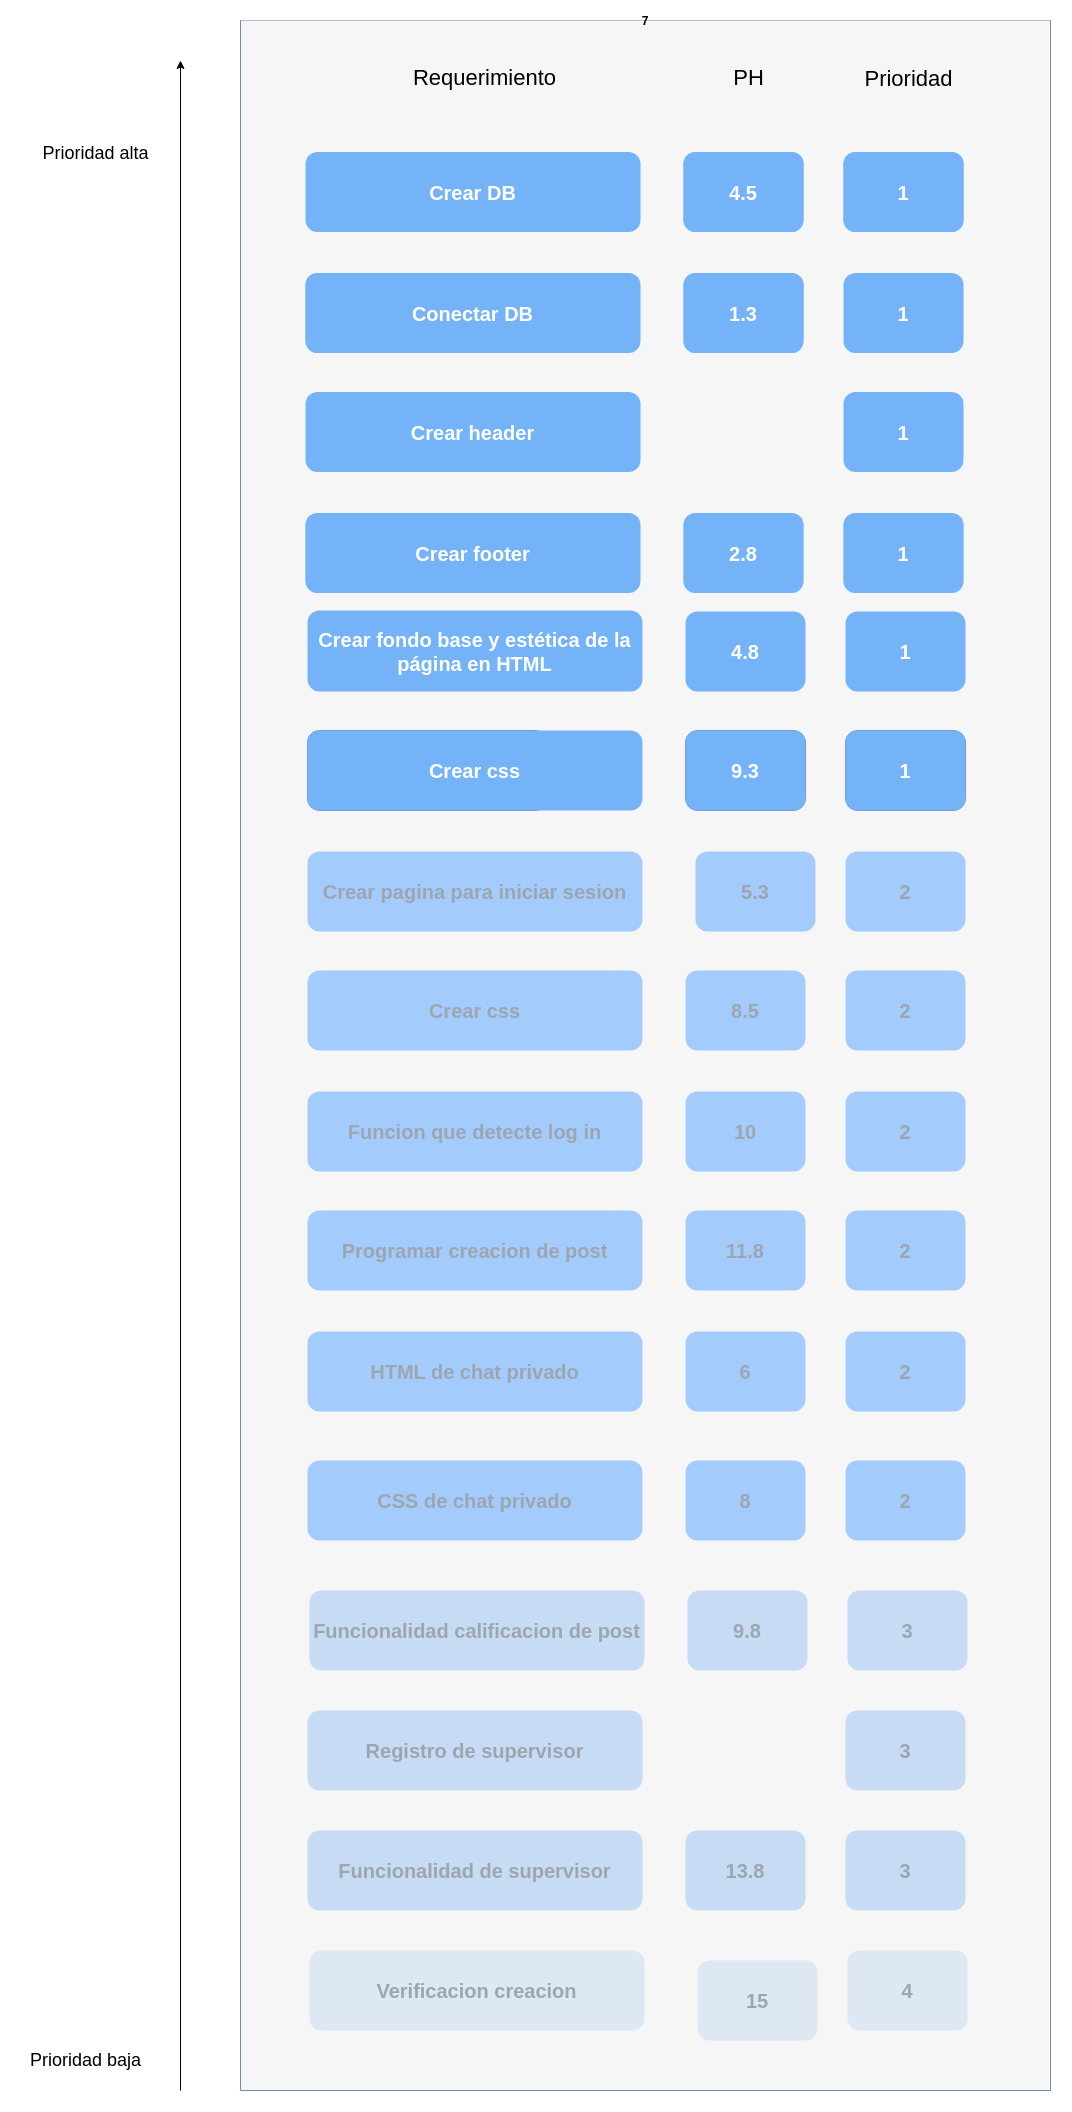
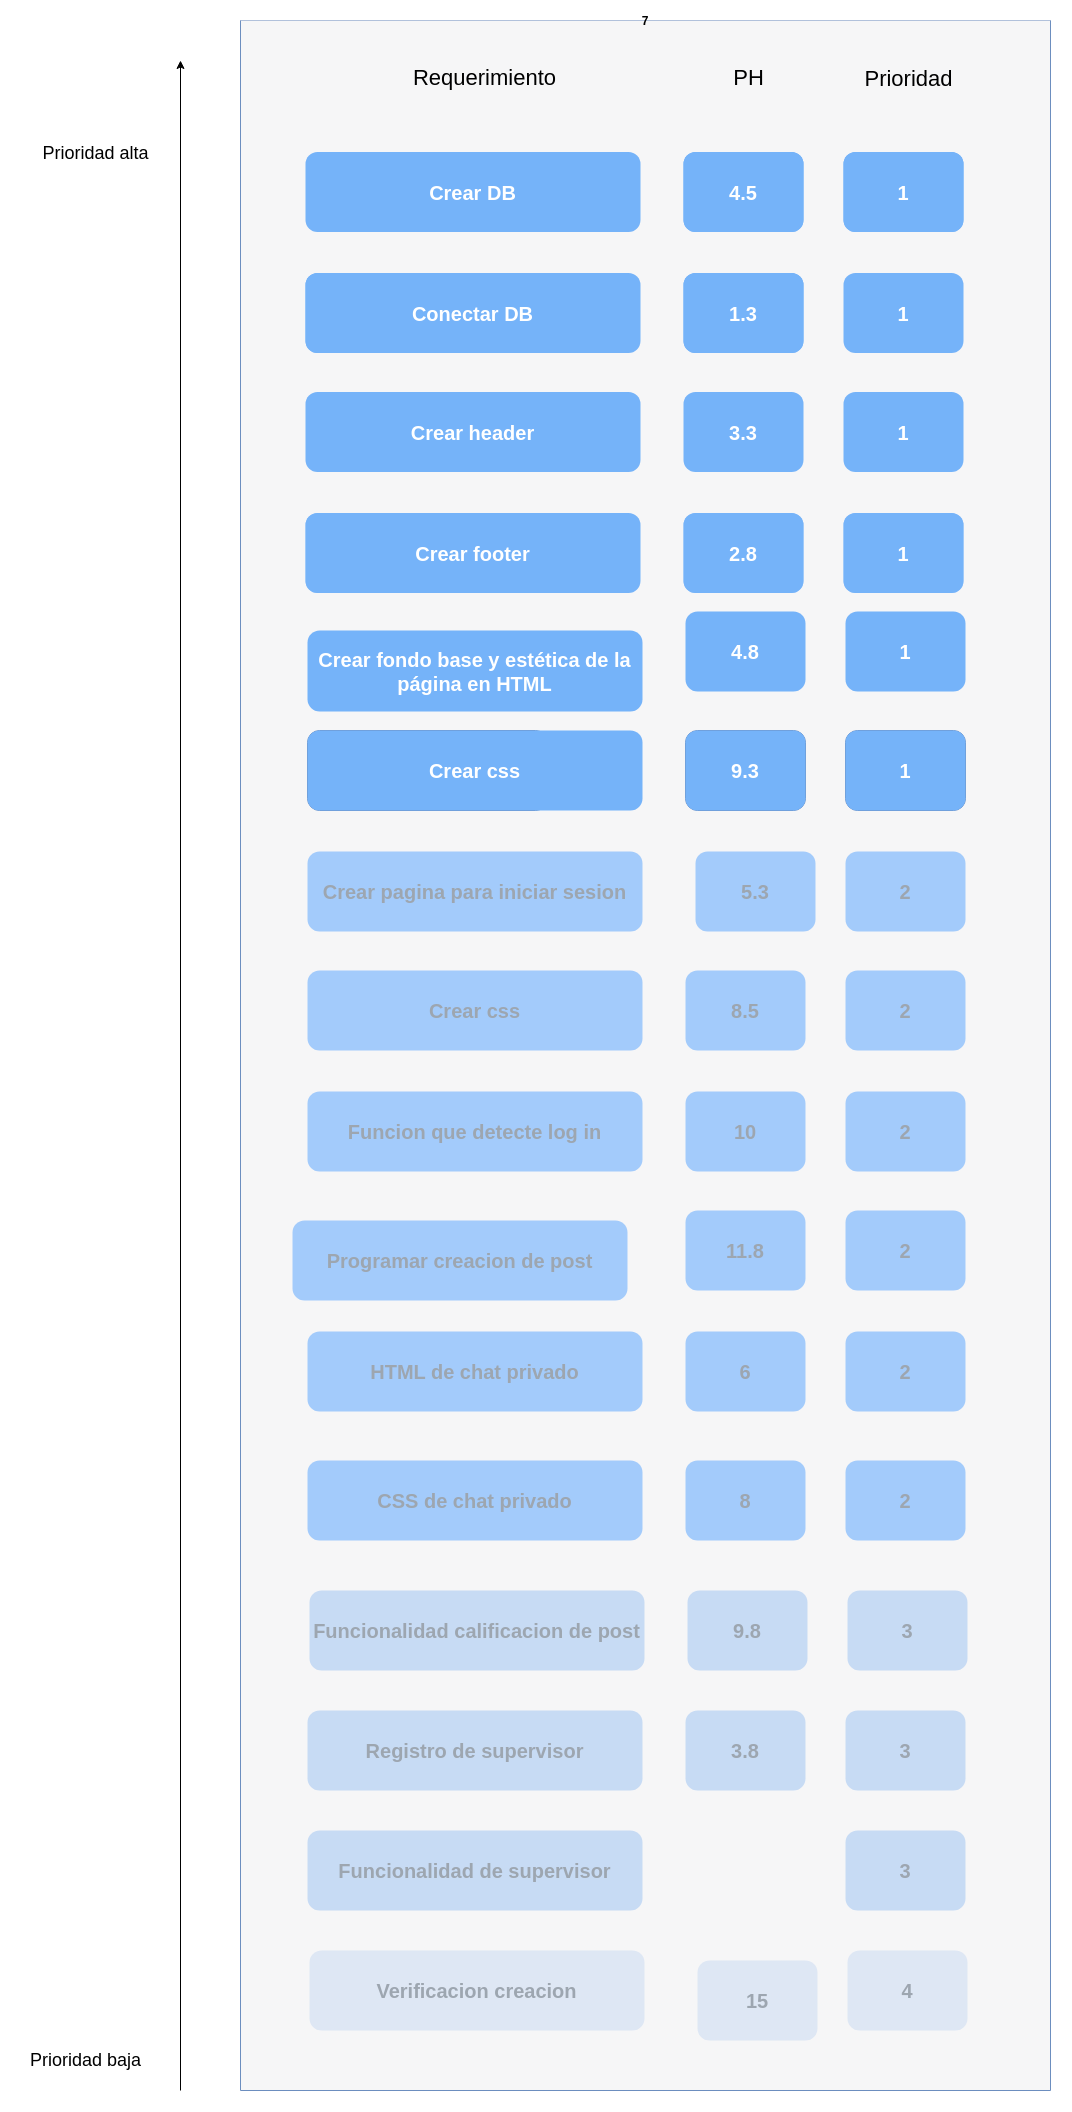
node "3.3": added
node "Crear fondo base y estética de la página en HTML": moved (475, 651) -> (475, 671)
node "Programar creacion de post": moved (475, 1251) -> (460, 1261)
node "3.8": added
node "13.8": removed
